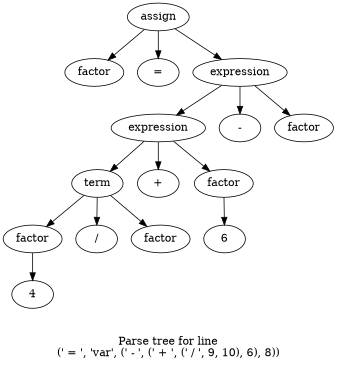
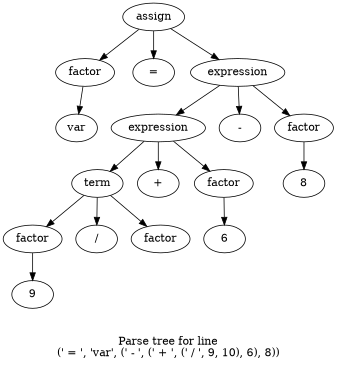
node "var": added
node "8": added
node "4": label "4" -> "9"
